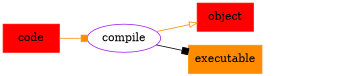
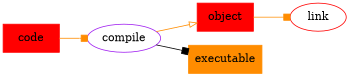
node "link": added
